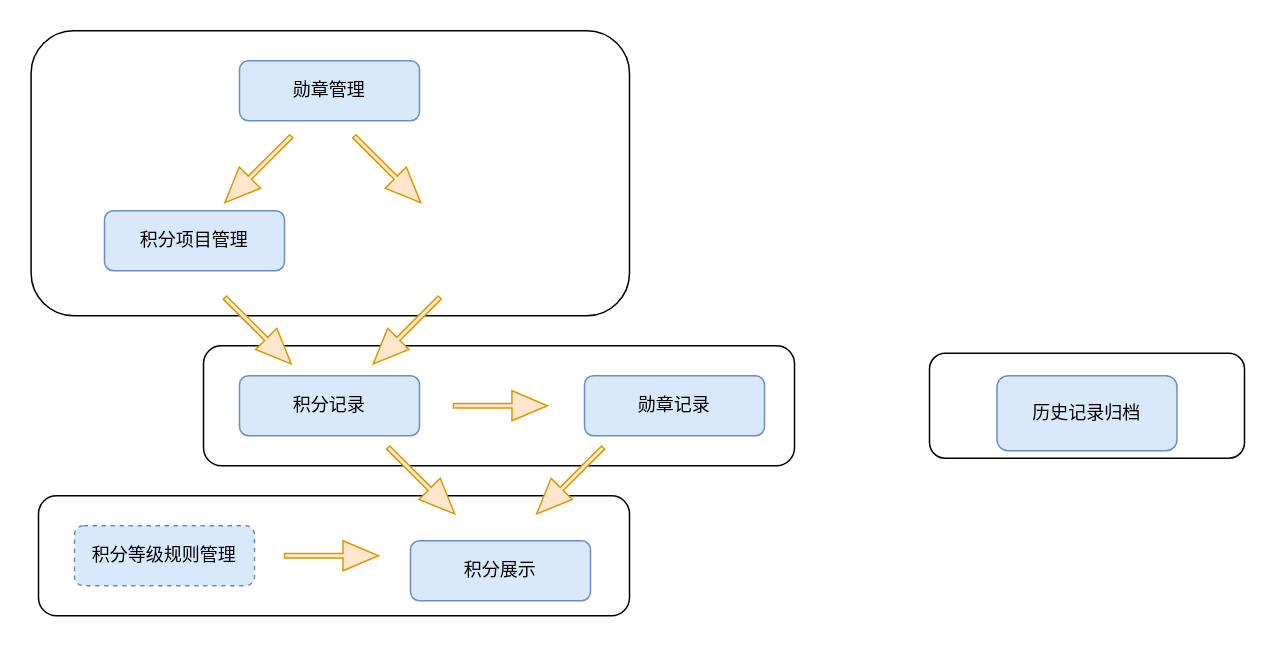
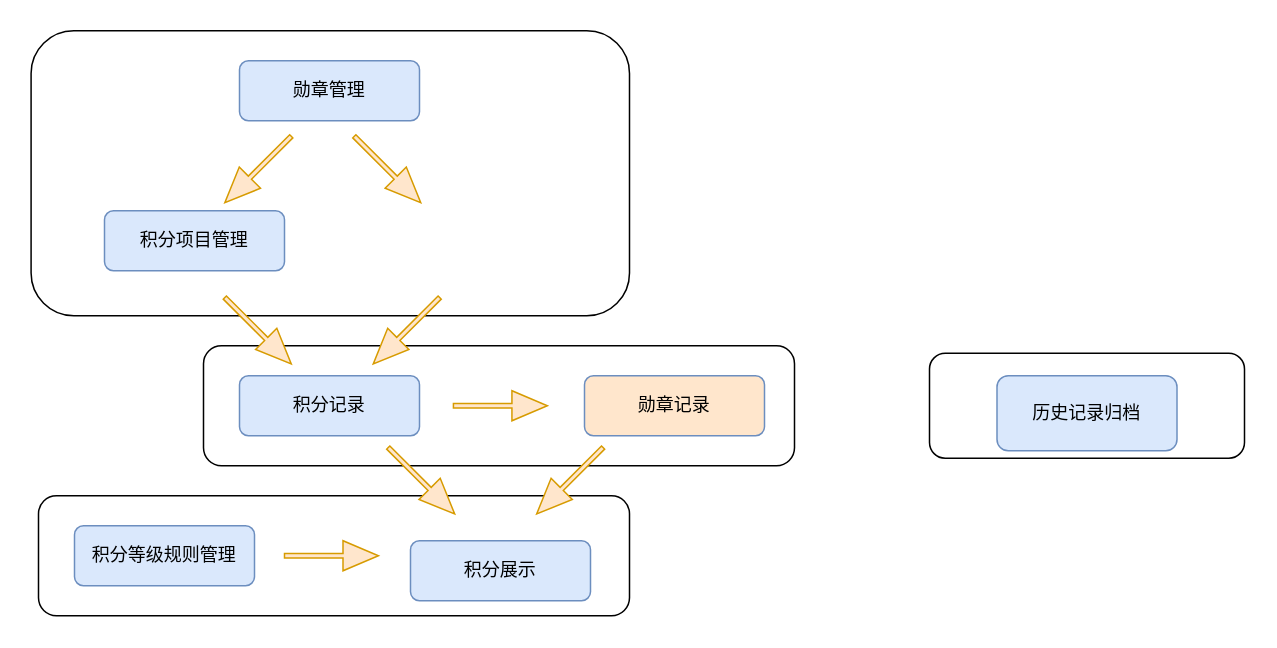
node "勋章记录": fillcolor #dae8fc -> #ffe6cc
node "积分等级规则管理": style dashed -> solid
